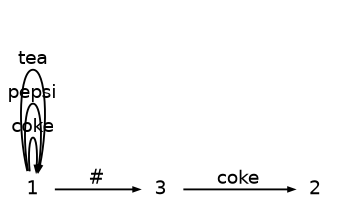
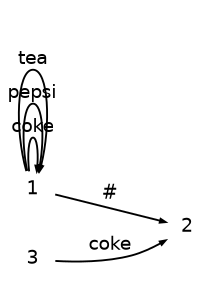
edge "1" -> "3": now "1" -> "2"
